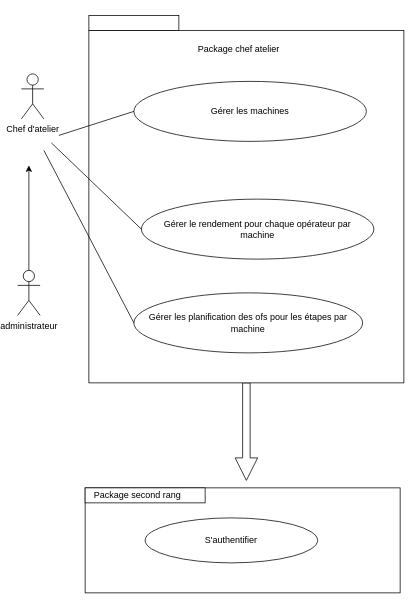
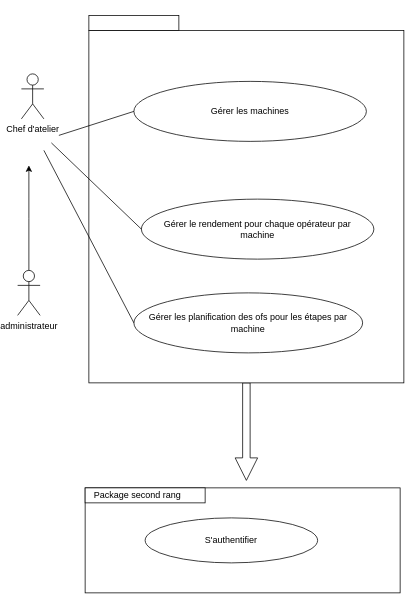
node "Package chef atelier": removed
